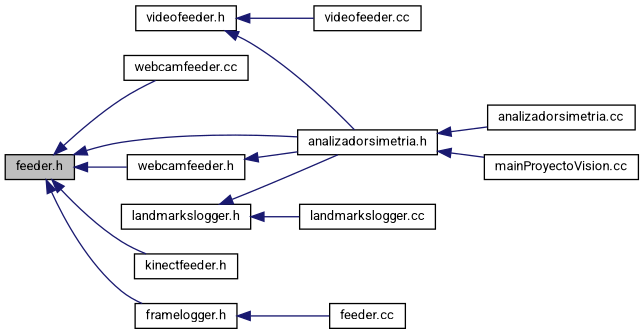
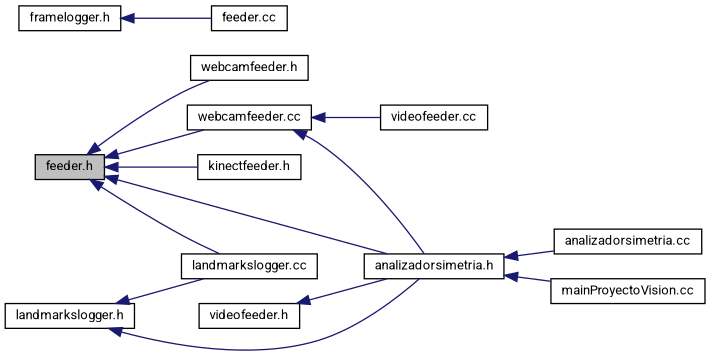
edge "videofeeder.cc" -> "videofeeder.h": now "videofeeder.cc" -> "webcamfeeder.cc"
edge "analizadorsimetria.h" -> "webcamfeeder.h": now "analizadorsimetria.h" -> "webcamfeeder.cc"
edge "framelogger.h" -> "feeder.h": now "landmarkslogger.cc" -> "feeder.h"
